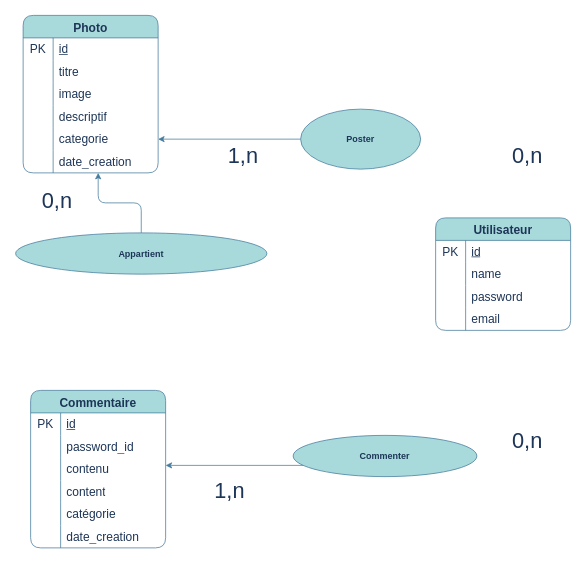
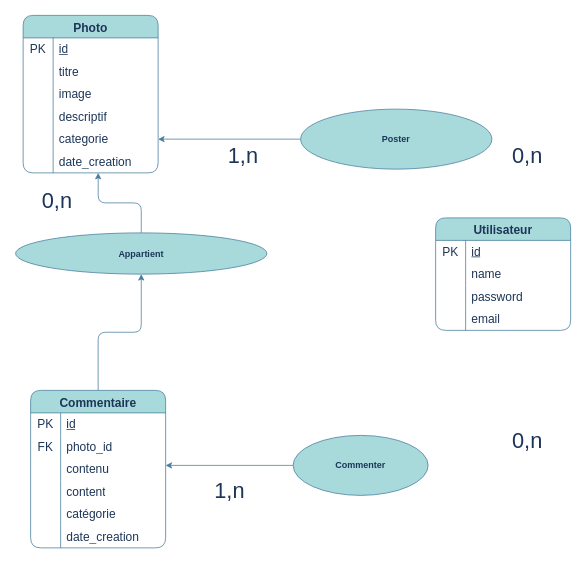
node "Poster": size 120x60 -> 191x60
edge "Commentaire" -> "Appartient": added
node "FK": added
node "password_id": label "password_id" -> "photo_id"
node "Commenter": size 184x41 -> 135x60
